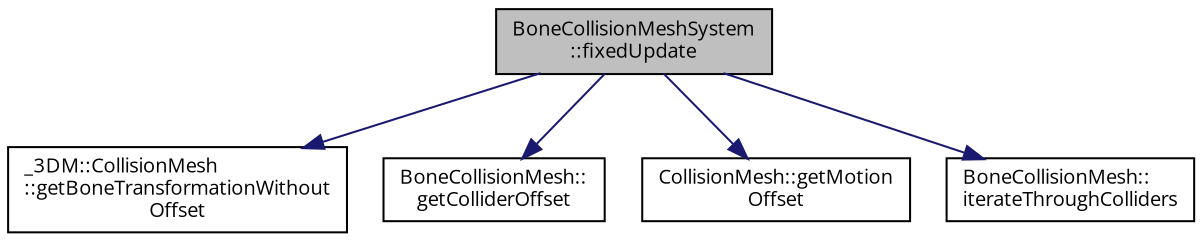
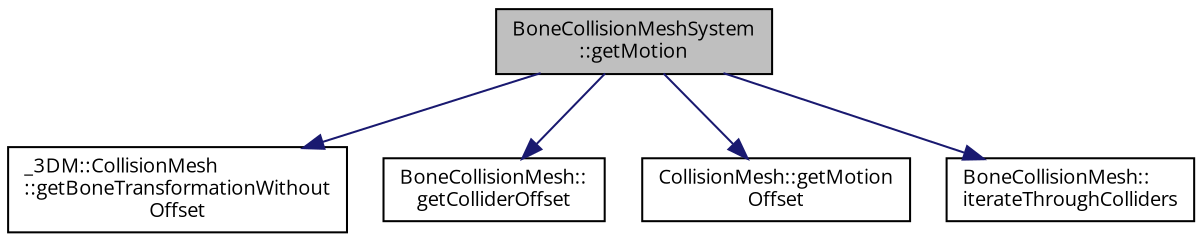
node "BoneCollisionMeshSystem ::fixedUpdate": label "BoneCollisionMeshSystem ::fixedUpdate" -> "BoneCollisionMeshSystem ::getMotion"
